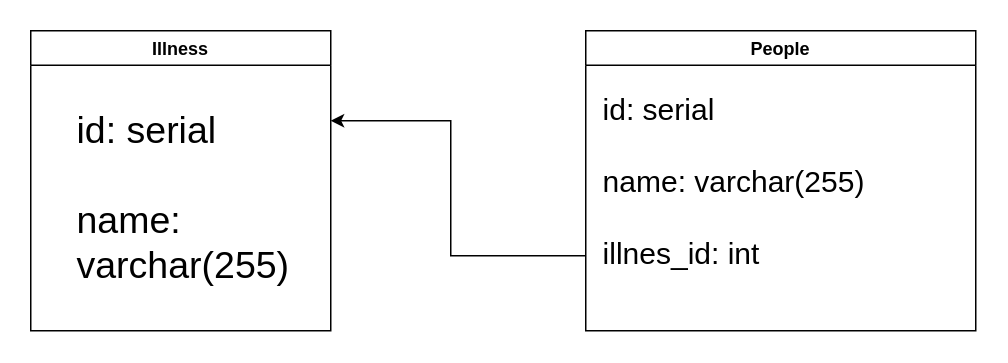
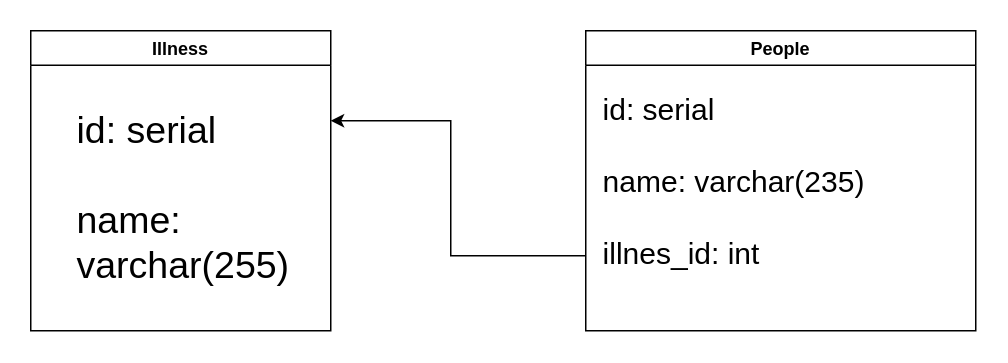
node "id: serial name: varchar(255) illnes_id: int": label "id: serial name: varchar(255) illnes_id: int" -> "id: serial name: varchar(235) illnes_id: int"
